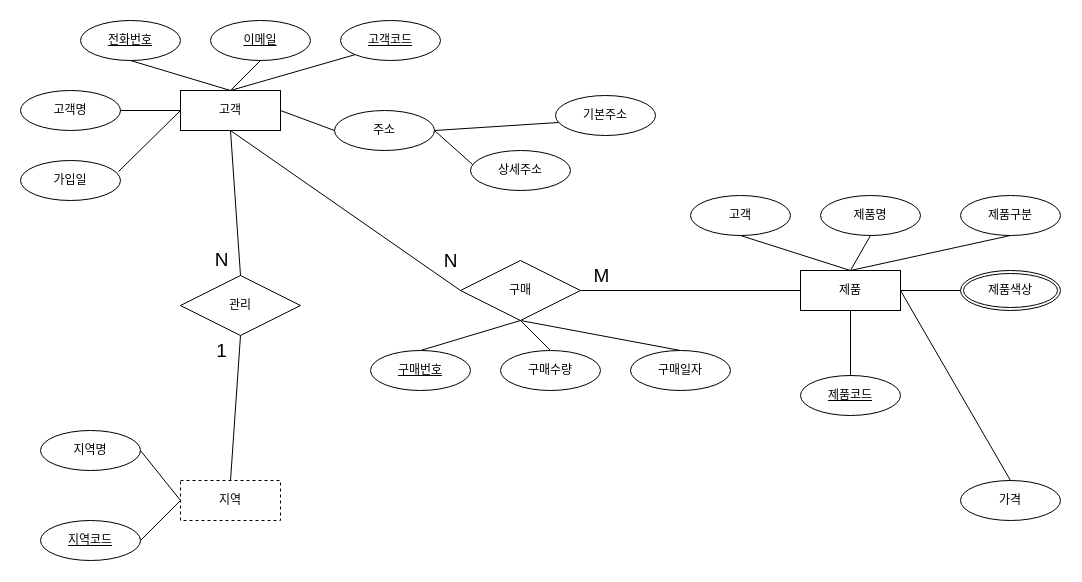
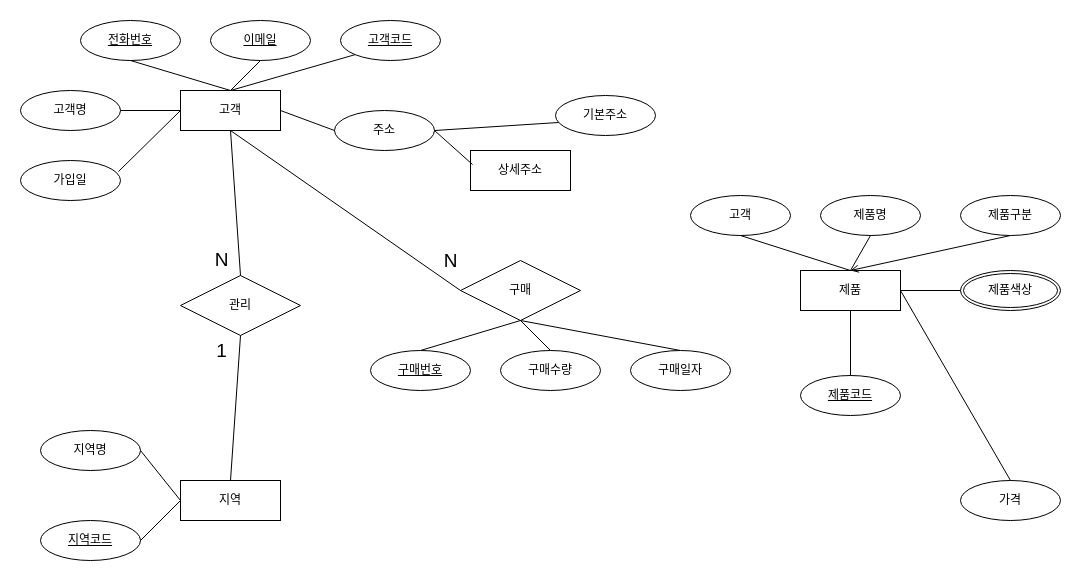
node "상세주소": shape ellipse -> rectangle
edge "제품구분" -- "제품": arrowhead none -> open
edge "구매" -- "제품": removed, label "M"
node "지역": style dashed -> solid
